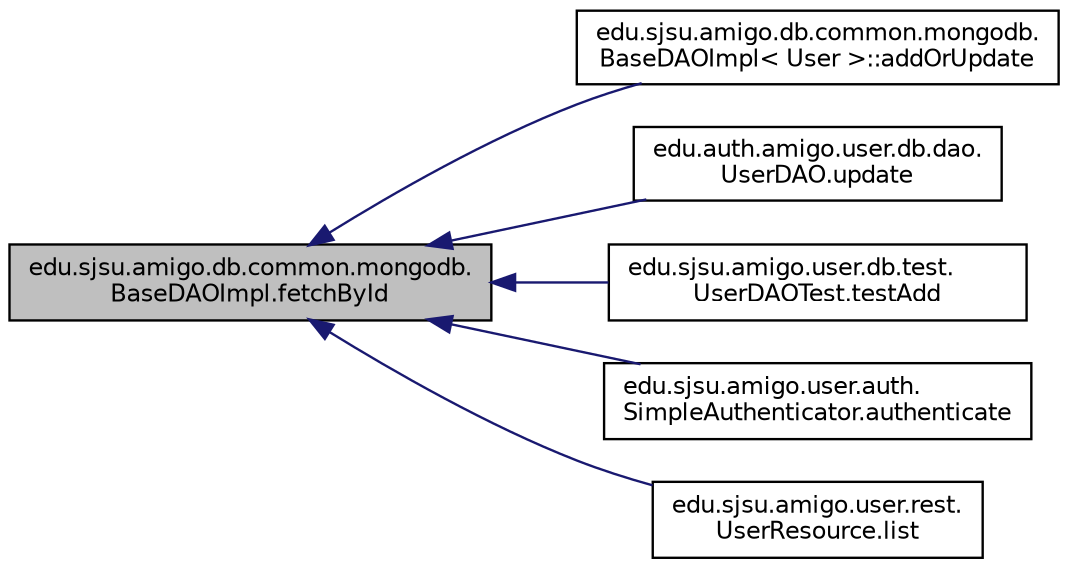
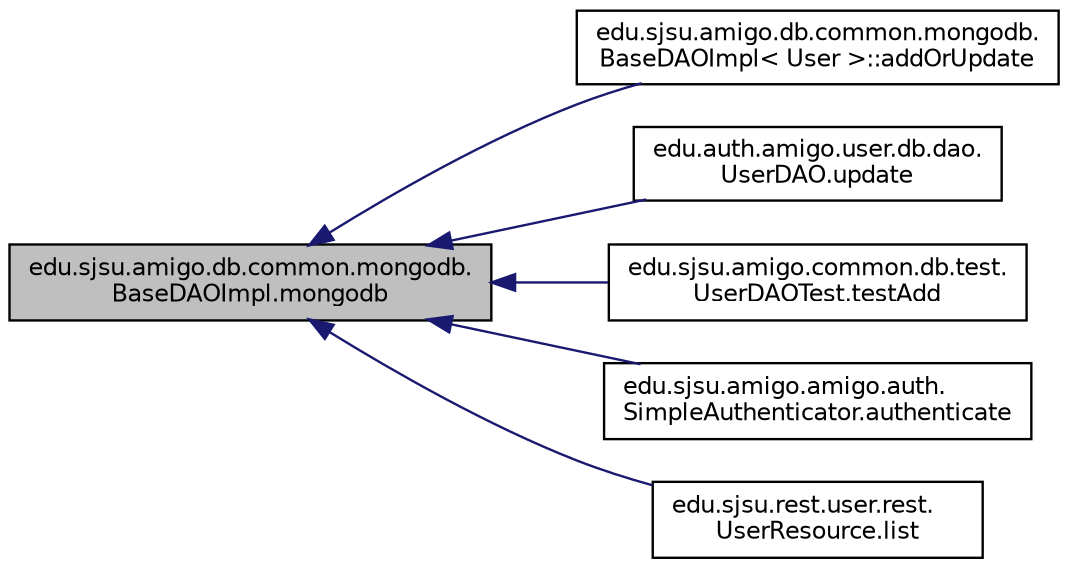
node "edu.sjsu.amigo.db.common.mongodb. BaseDAOImpl.fetchById": label "edu.sjsu.amigo.db.common.mongodb. BaseDAOImpl.fetchById" -> "edu.sjsu.amigo.db.common.mongodb. BaseDAOImpl.mongodb"
node "edu.sjsu.amigo.user.db.test. UserDAOTest.testAdd": label "edu.sjsu.amigo.user.db.test. UserDAOTest.testAdd" -> "edu.sjsu.amigo.common.db.test. UserDAOTest.testAdd"
node "edu.sjsu.amigo.user.auth. SimpleAuthenticator.authenticate": label "edu.sjsu.amigo.user.auth. SimpleAuthenticator.authenticate" -> "edu.sjsu.amigo.amigo.auth. SimpleAuthenticator.authenticate"
node "edu.sjsu.amigo.user.rest. UserResource.list": label "edu.sjsu.amigo.user.rest. UserResource.list" -> "edu.sjsu.rest.user.rest. UserResource.list"
